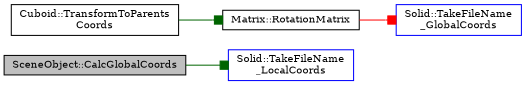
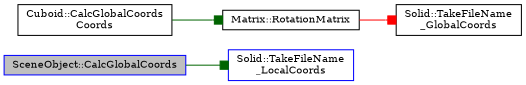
node "Cuboid::TransformToParents Coords": label "Cuboid::TransformToParents Coords" -> "Cuboid::CalcGlobalCoords Coords"
node "Solid::TakeFileName _GlobalCoords": color blue -> black
node "SceneObject::CalcGlobalCoords": color black -> blue
